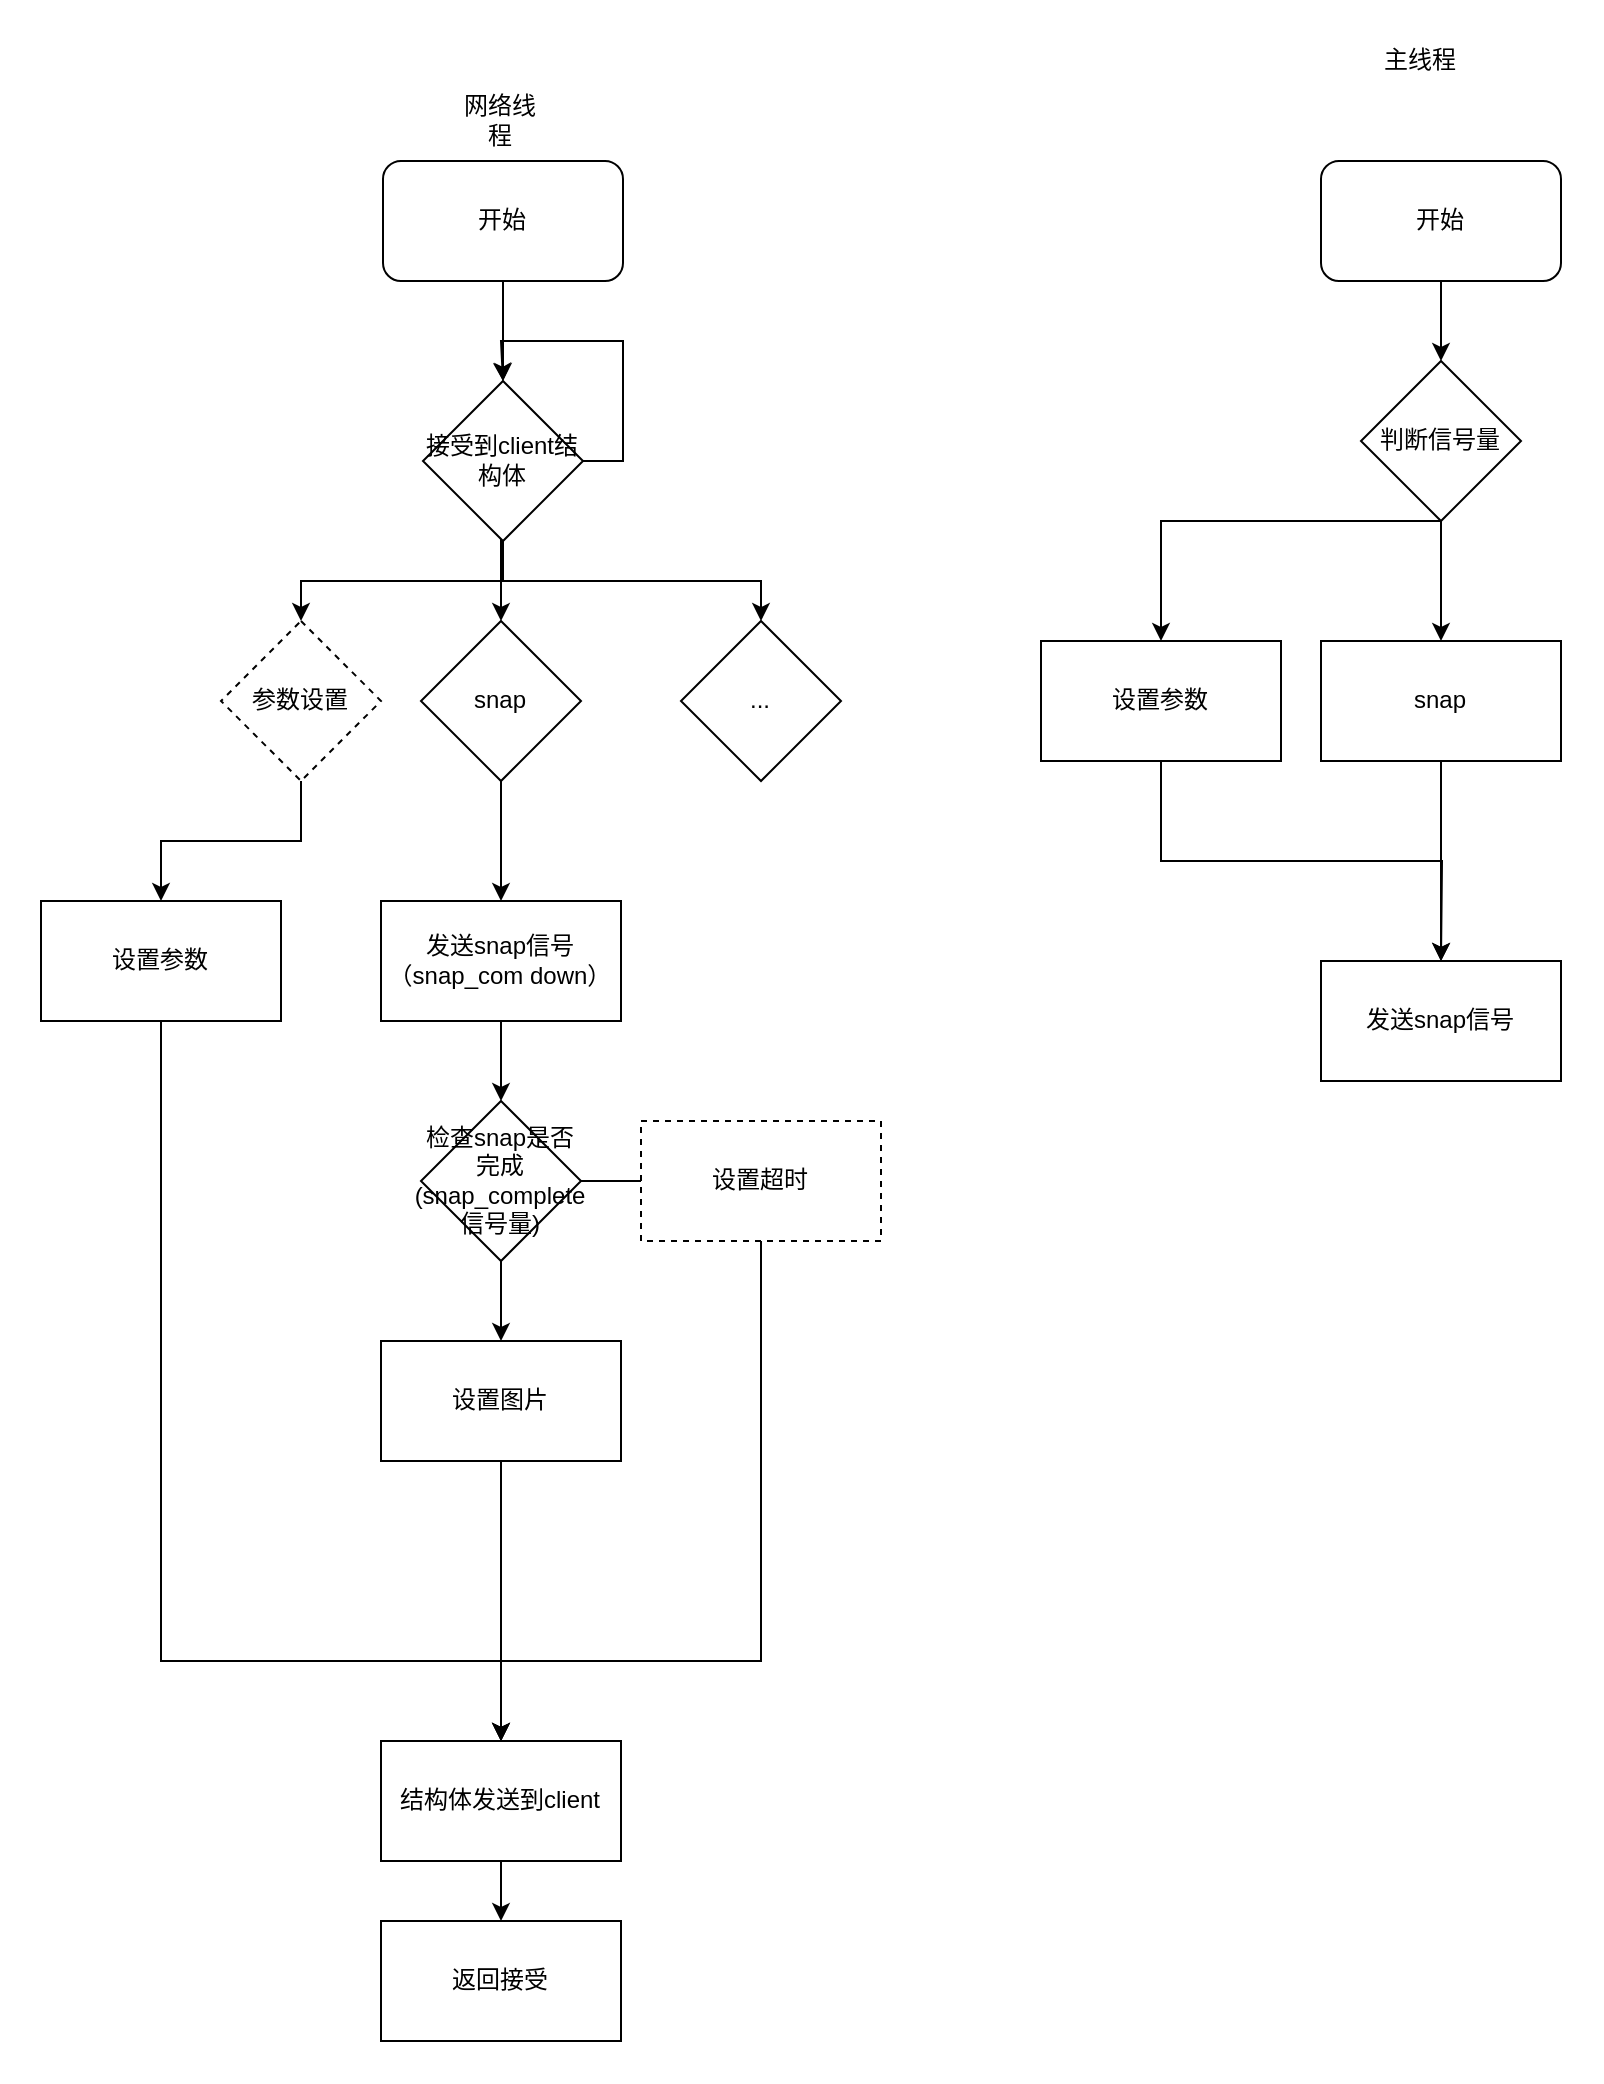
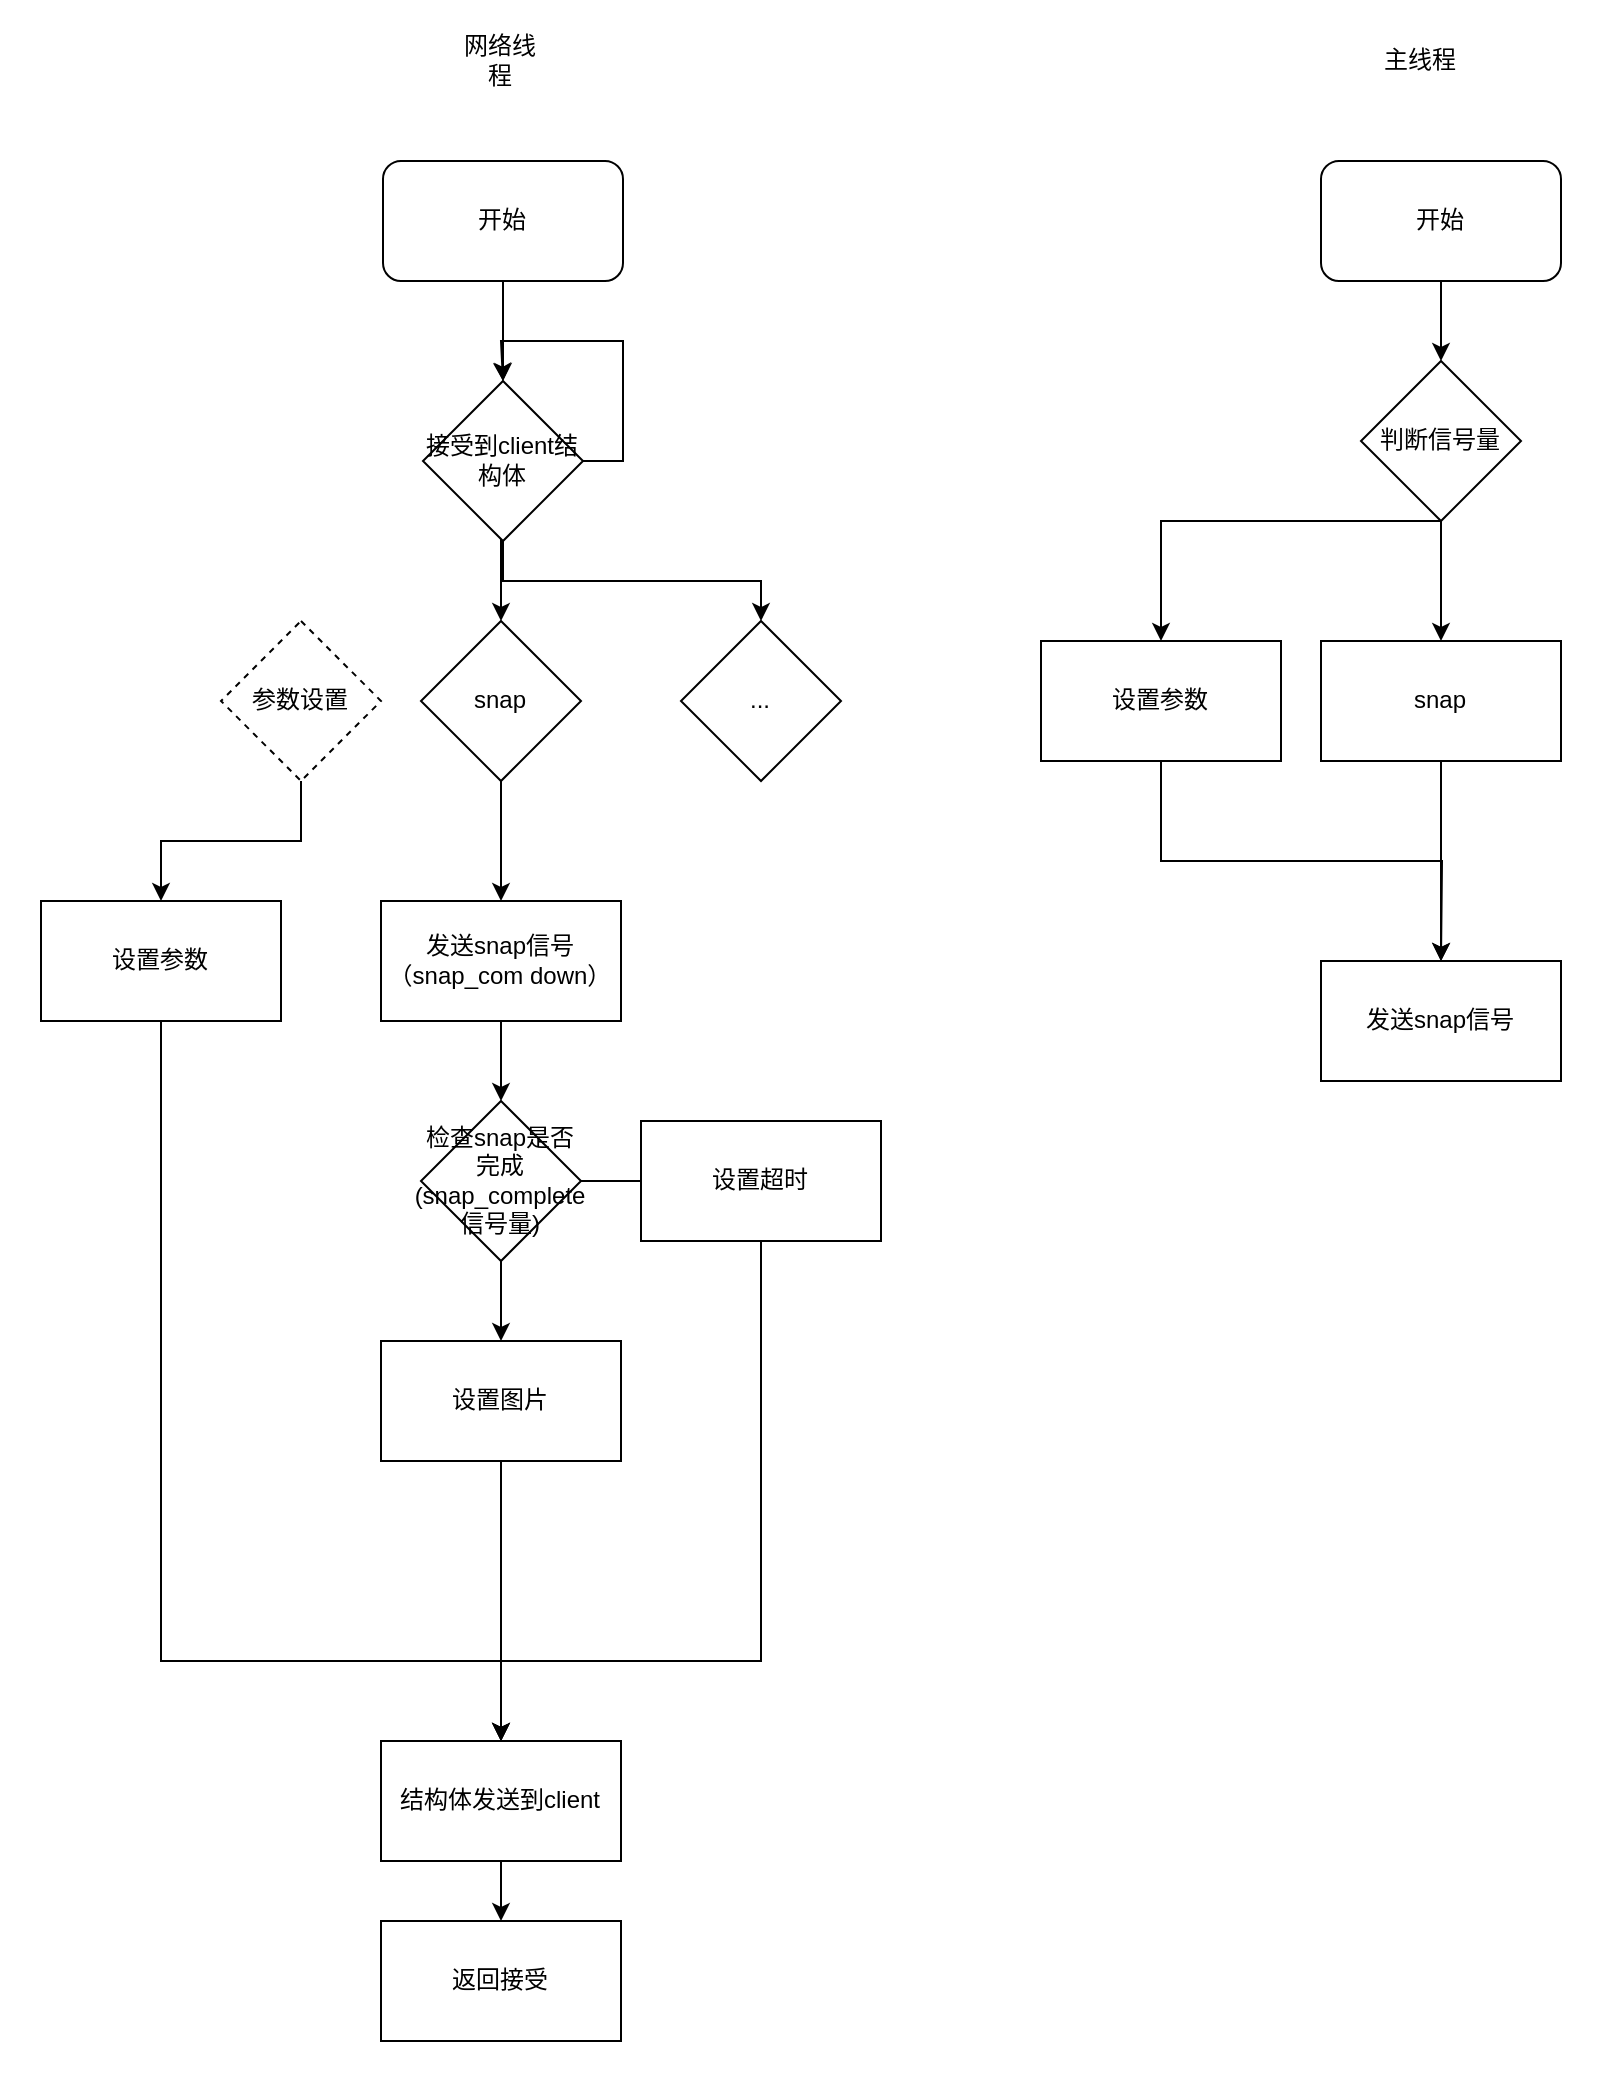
node "网络线程": moved (501, 121) -> (501, 61)
edge "接受到client结构体" -> "参数设置": removed
node "设置超时": style dashed -> solid
